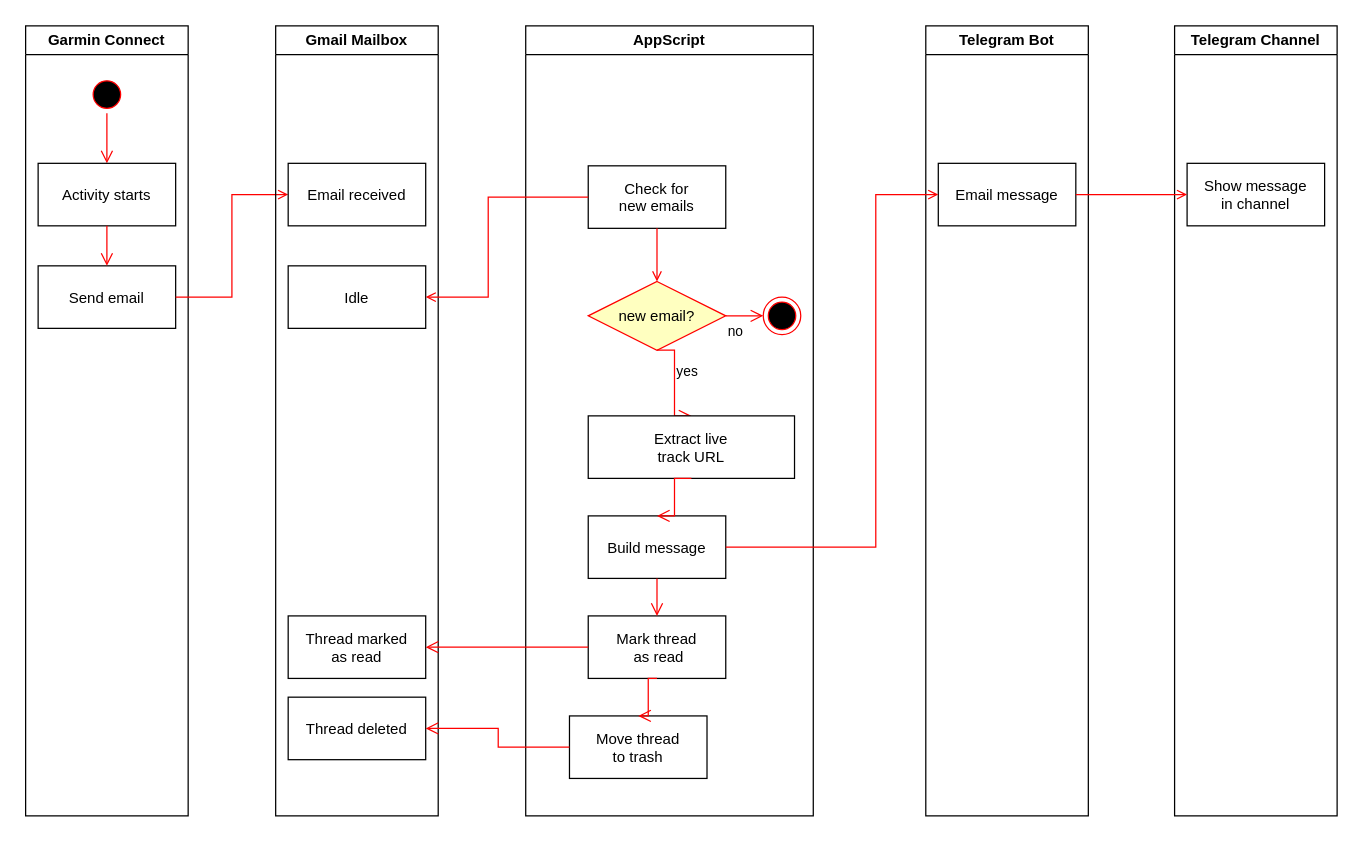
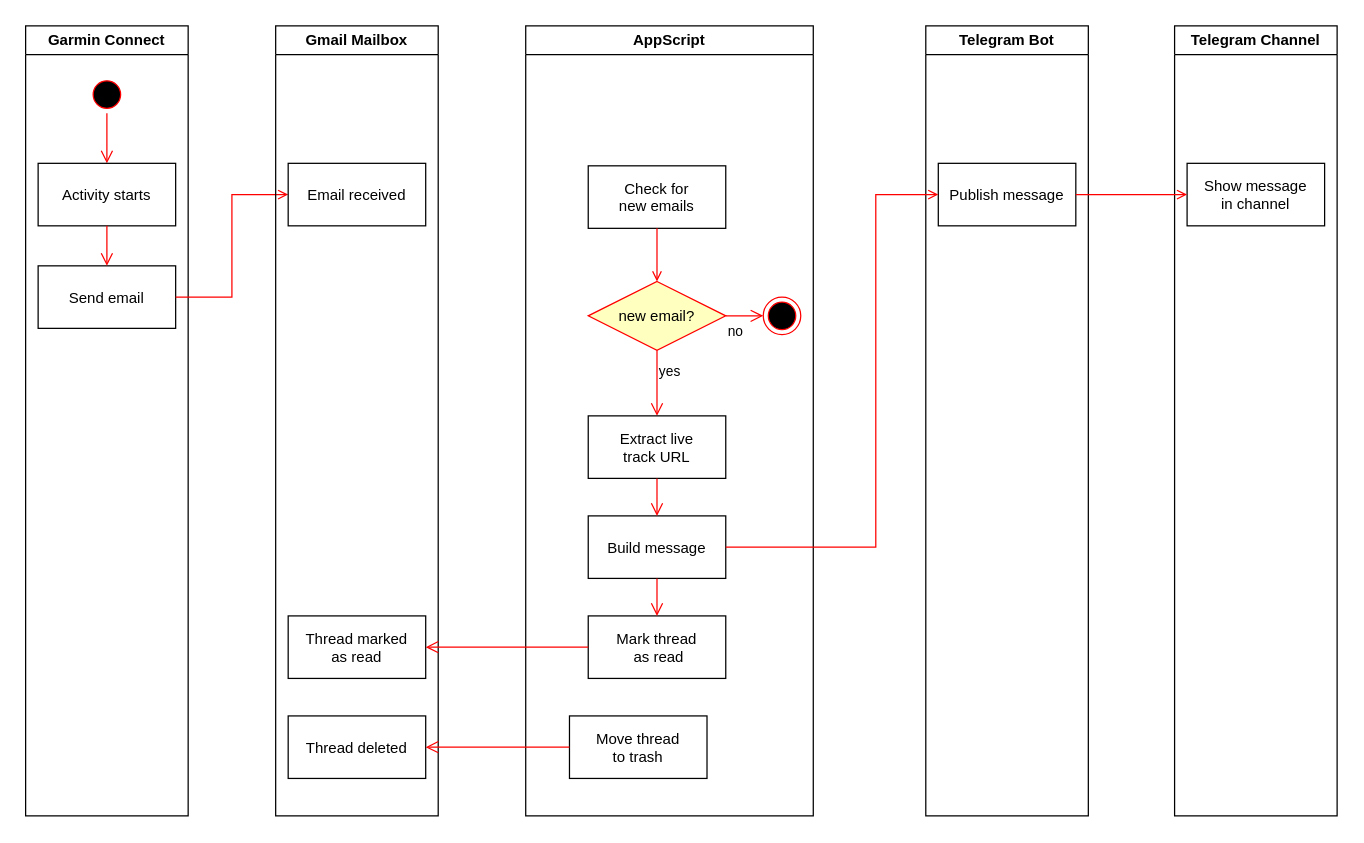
node "Email message": label "Email message" -> "Publish message"
edge "Check for new emails" -> "Idle": removed
node "Idle": removed
node "Extract live track URL": size 206x63 -> 138x63
edge "Mark thread as read" -> "Move thread to trash": removed
node "Thread deleted": moved (357, 728) -> (357, 747)
